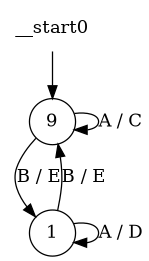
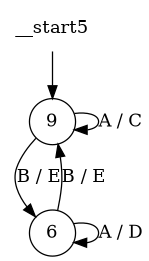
node "__start0": label "__start0" -> "__start5"
node "1": label "1" -> "6"
